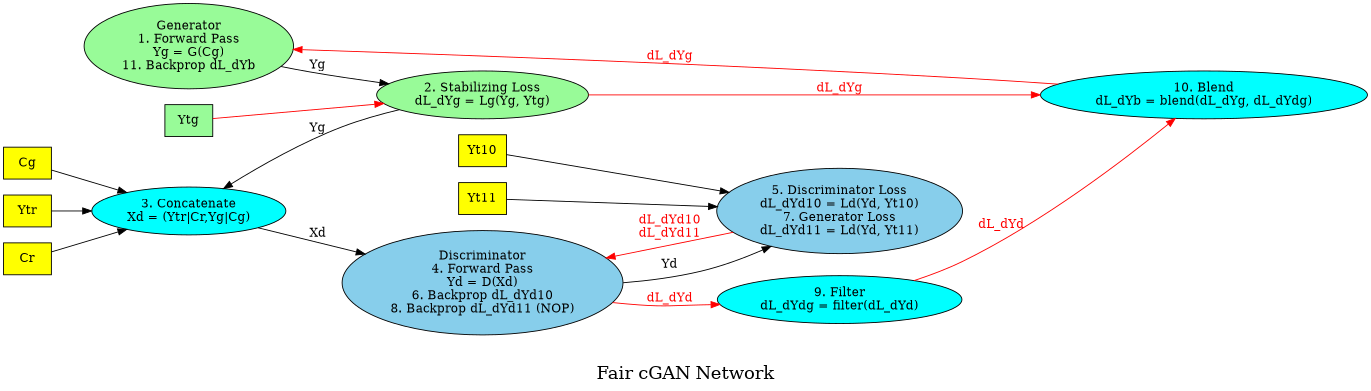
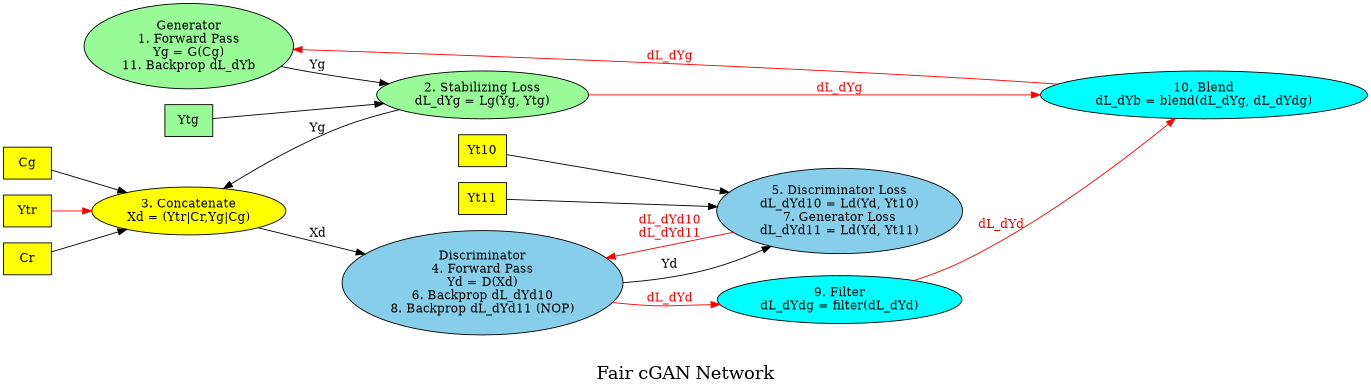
edge "Ytg" -> "2. Stabilizing Loss dL_dYg = Lg(Yg, Ytg)": color red -> black
edge "Ytr" -> "3. Concatenate Xd = (Ytr|Cr,Yg|Cg)": color black -> red
node "3. Concatenate Xd = (Ytr|Cr,Yg|Cg)": fillcolor cyan -> yellow
